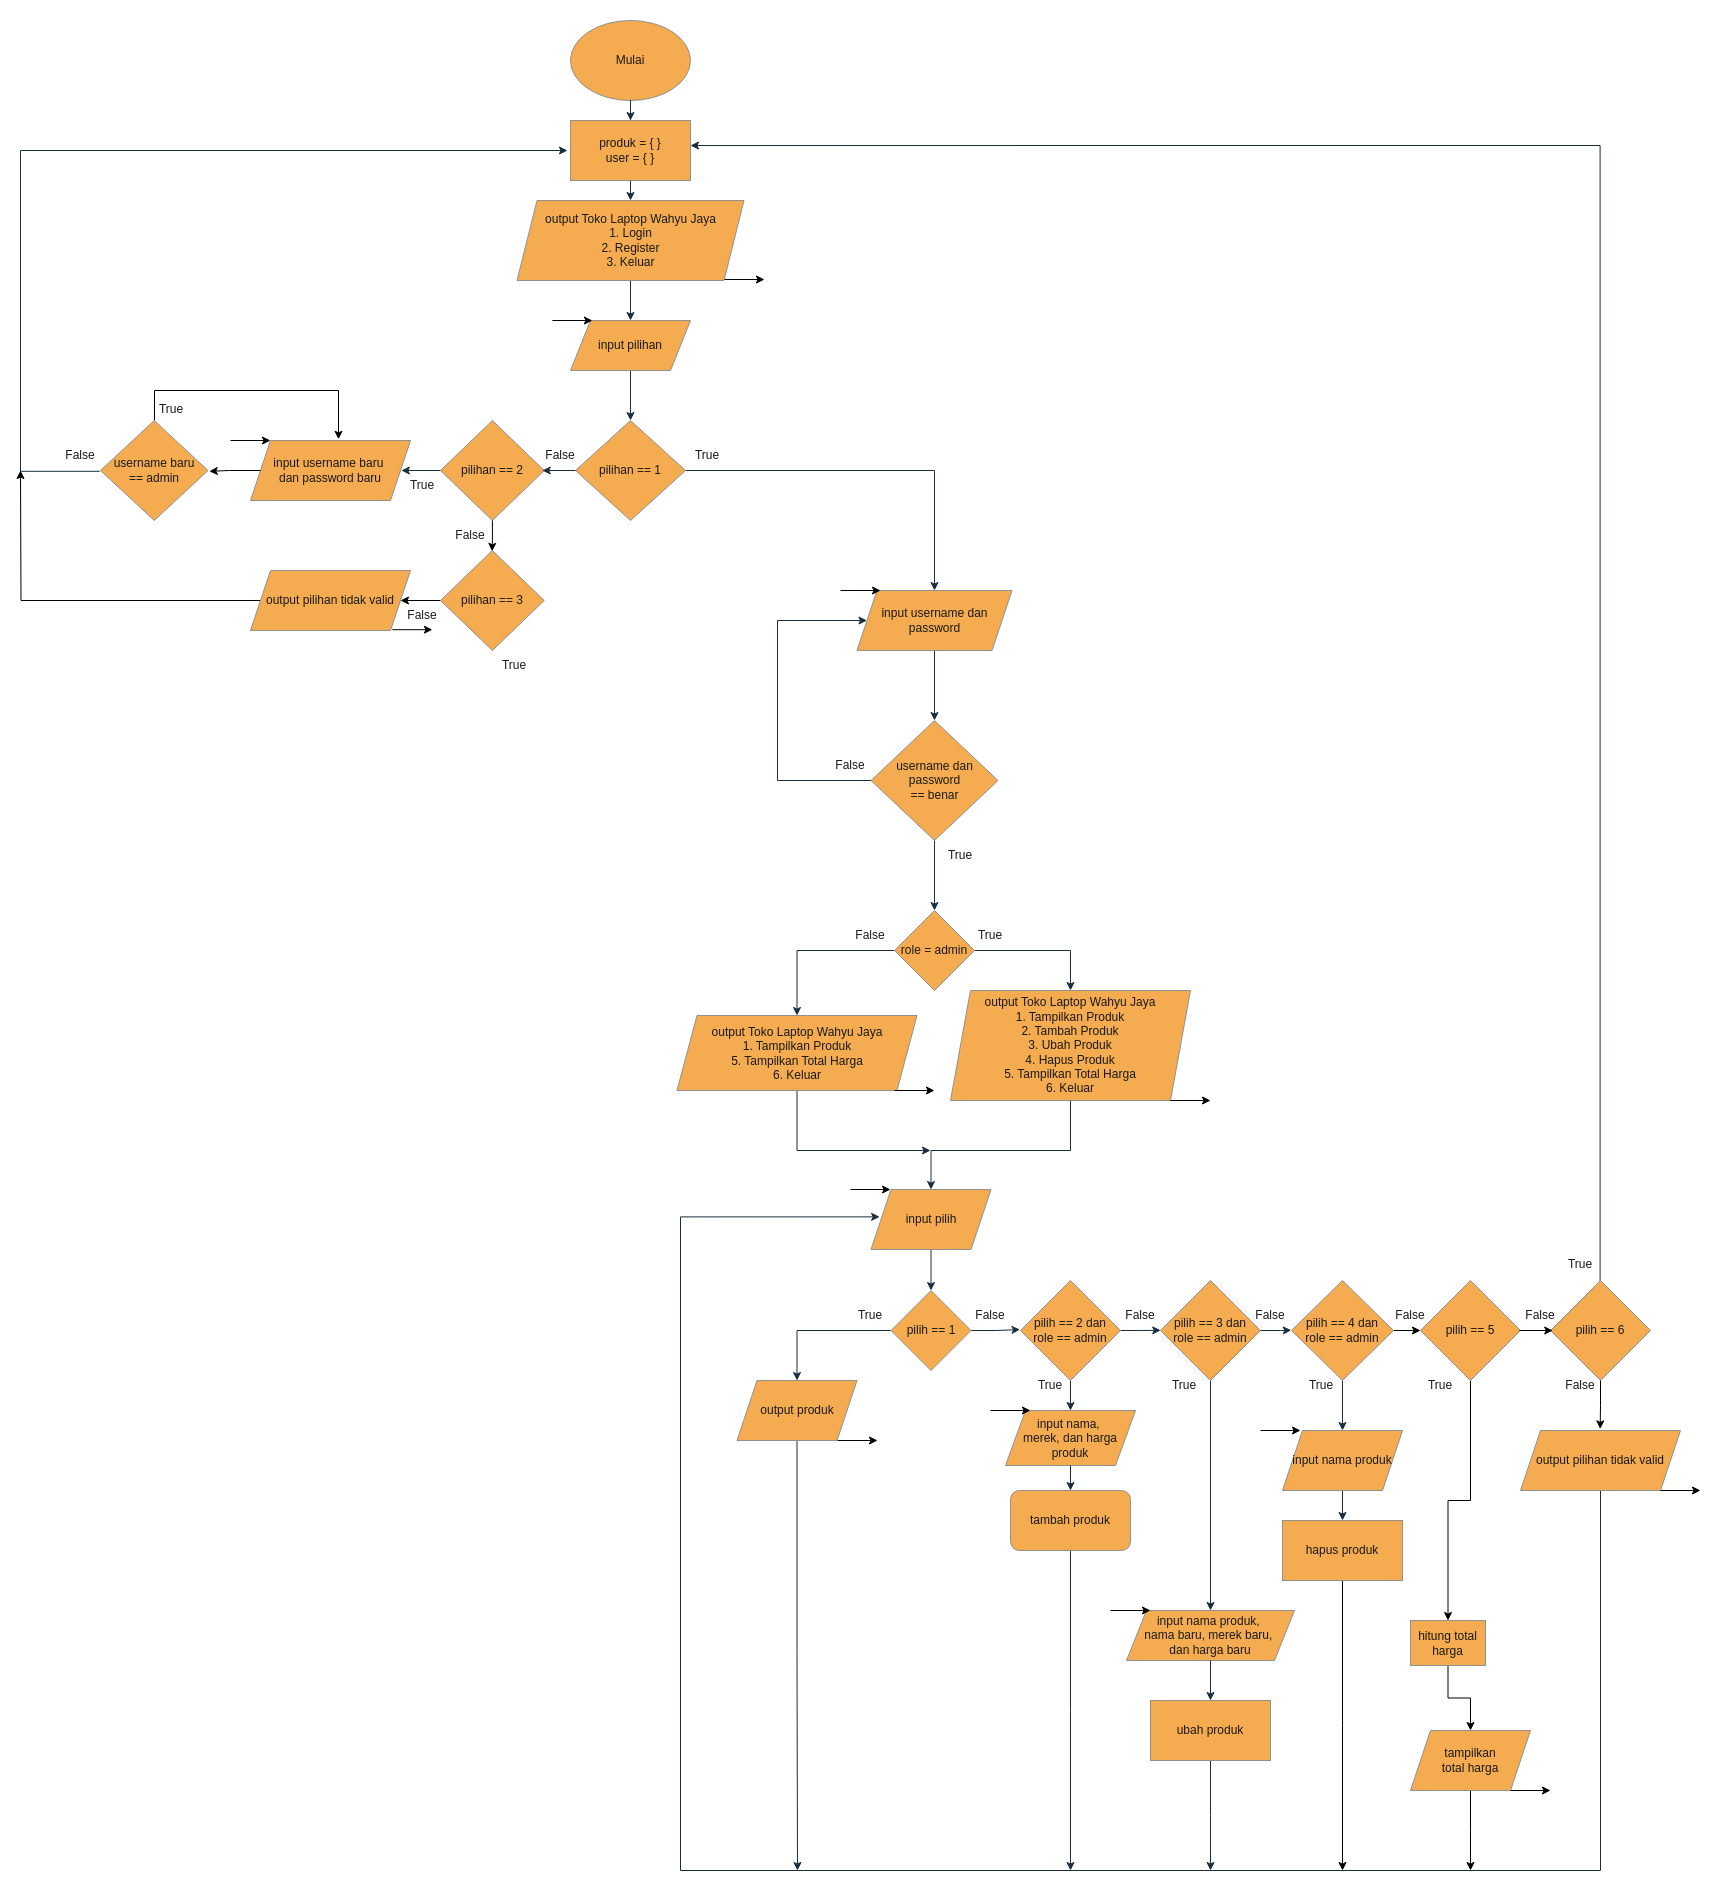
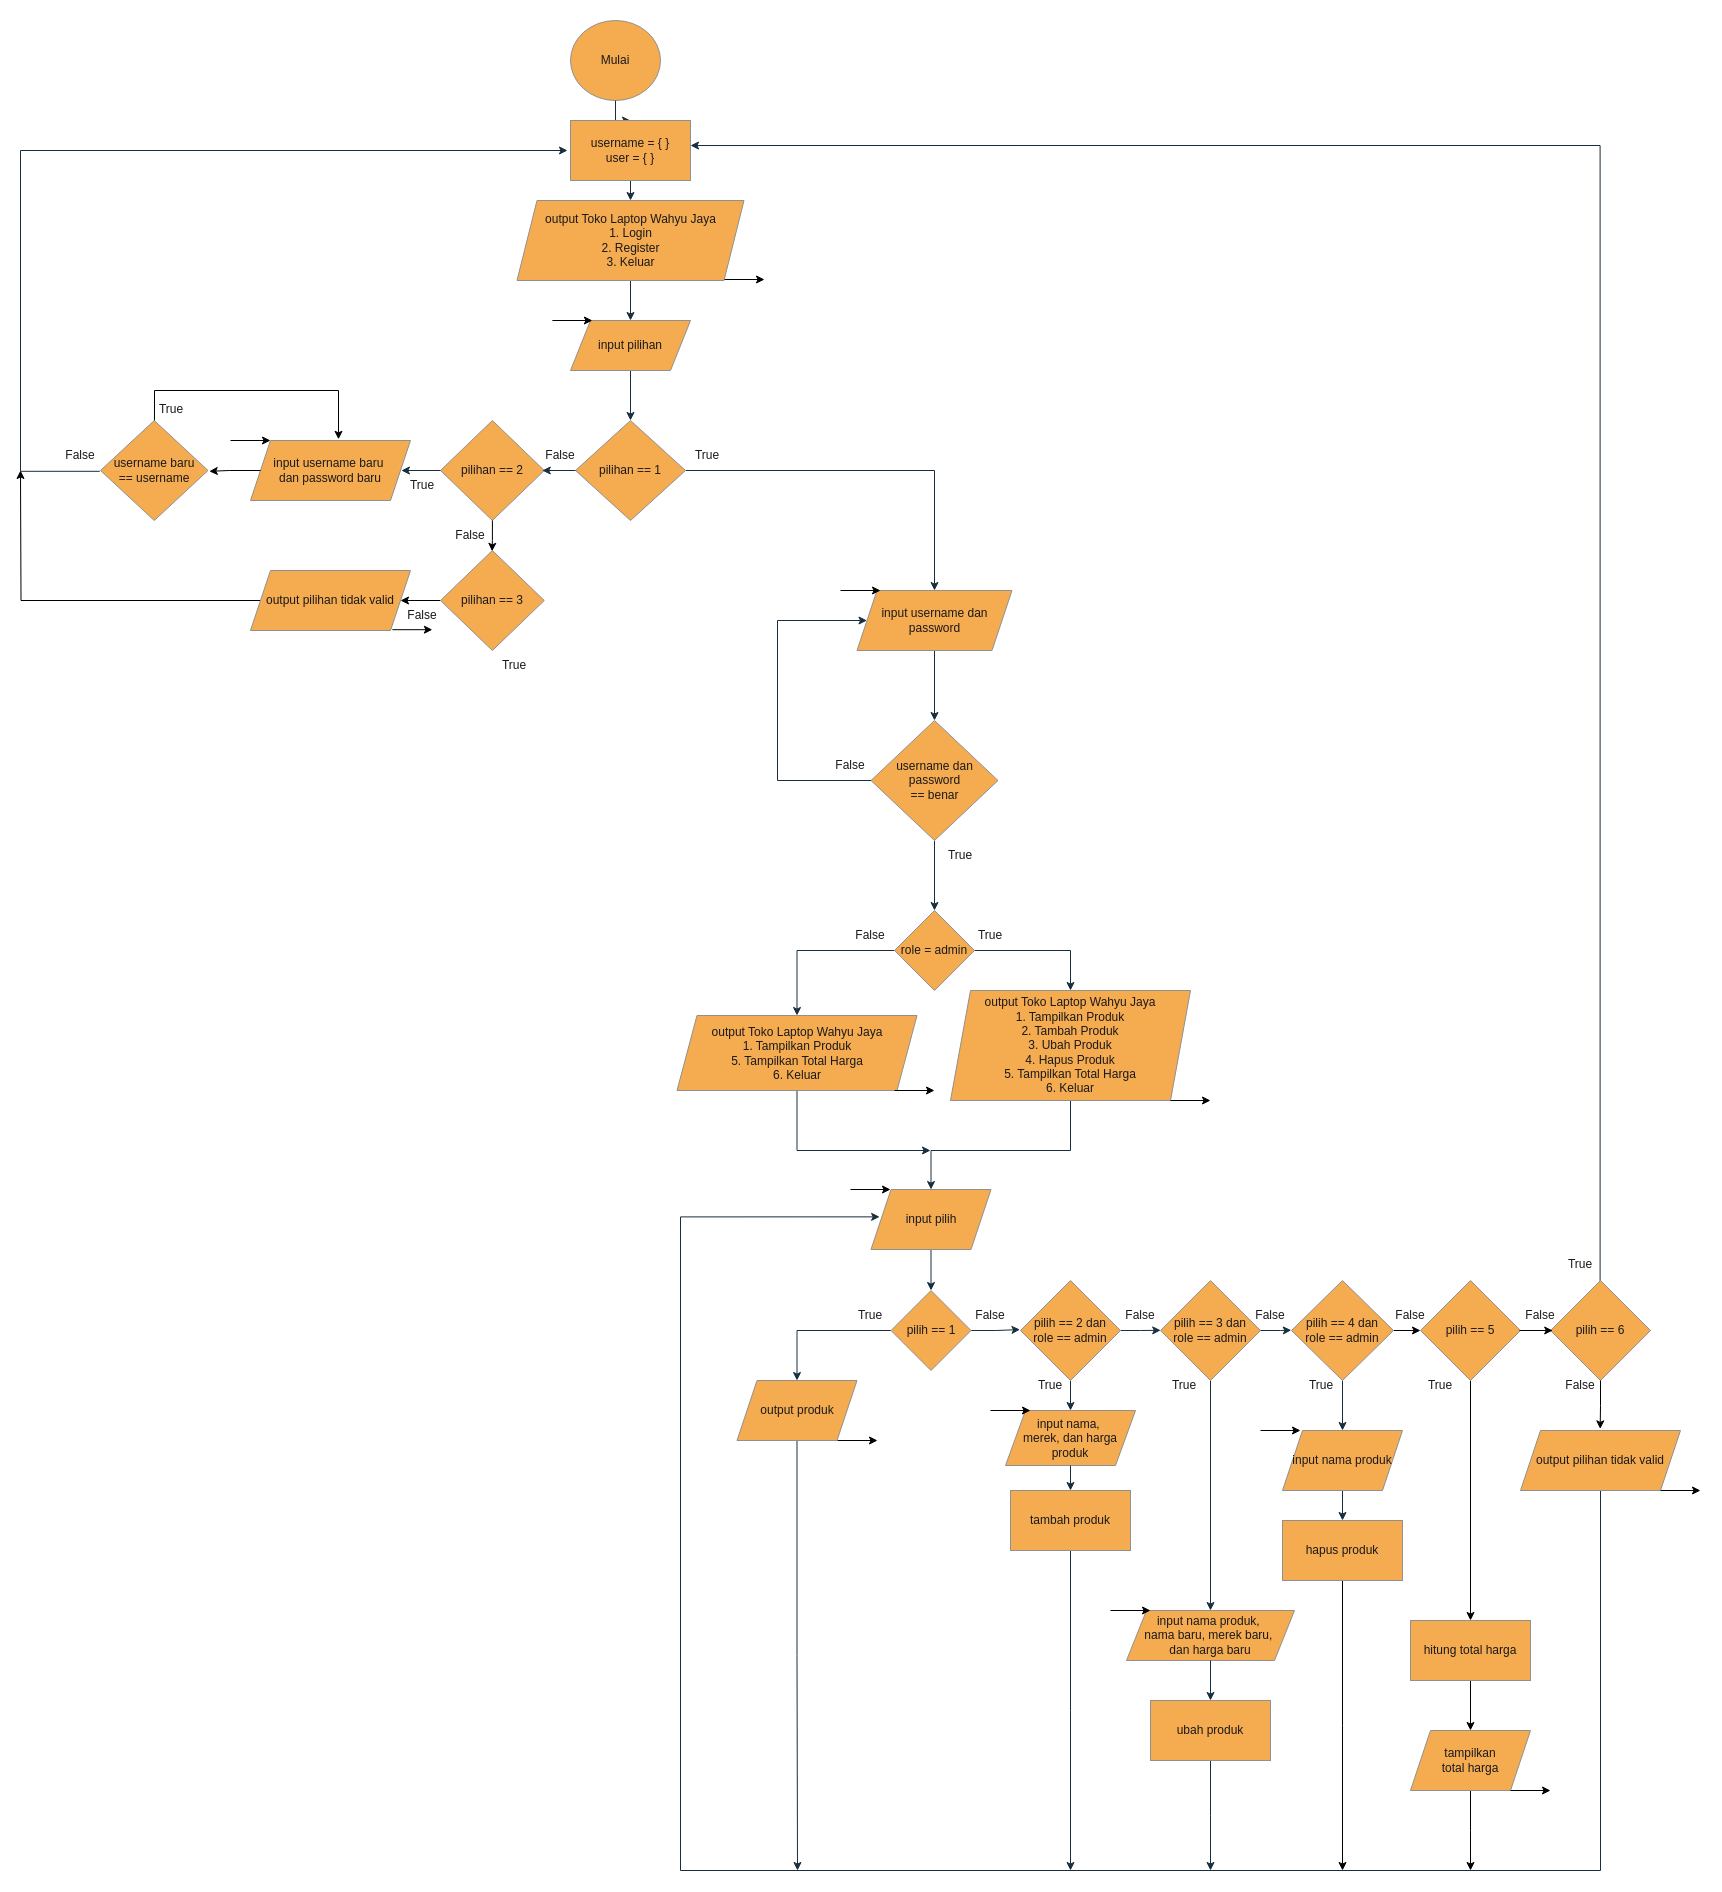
node "Mulai": size 120x80 -> 90x80
node "produk = { } user = { }": label "produk = { } user = { }" -> "username = { } user = { }"
node "username baru == admin": label "username baru == admin" -> "username baru == username"
node "tambah produk": shape rounded rectangle -> rectangle
node "hitung total harga": size 75x45 -> 120x60
